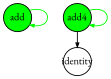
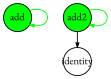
node "add4": label "add4" -> "add2"
